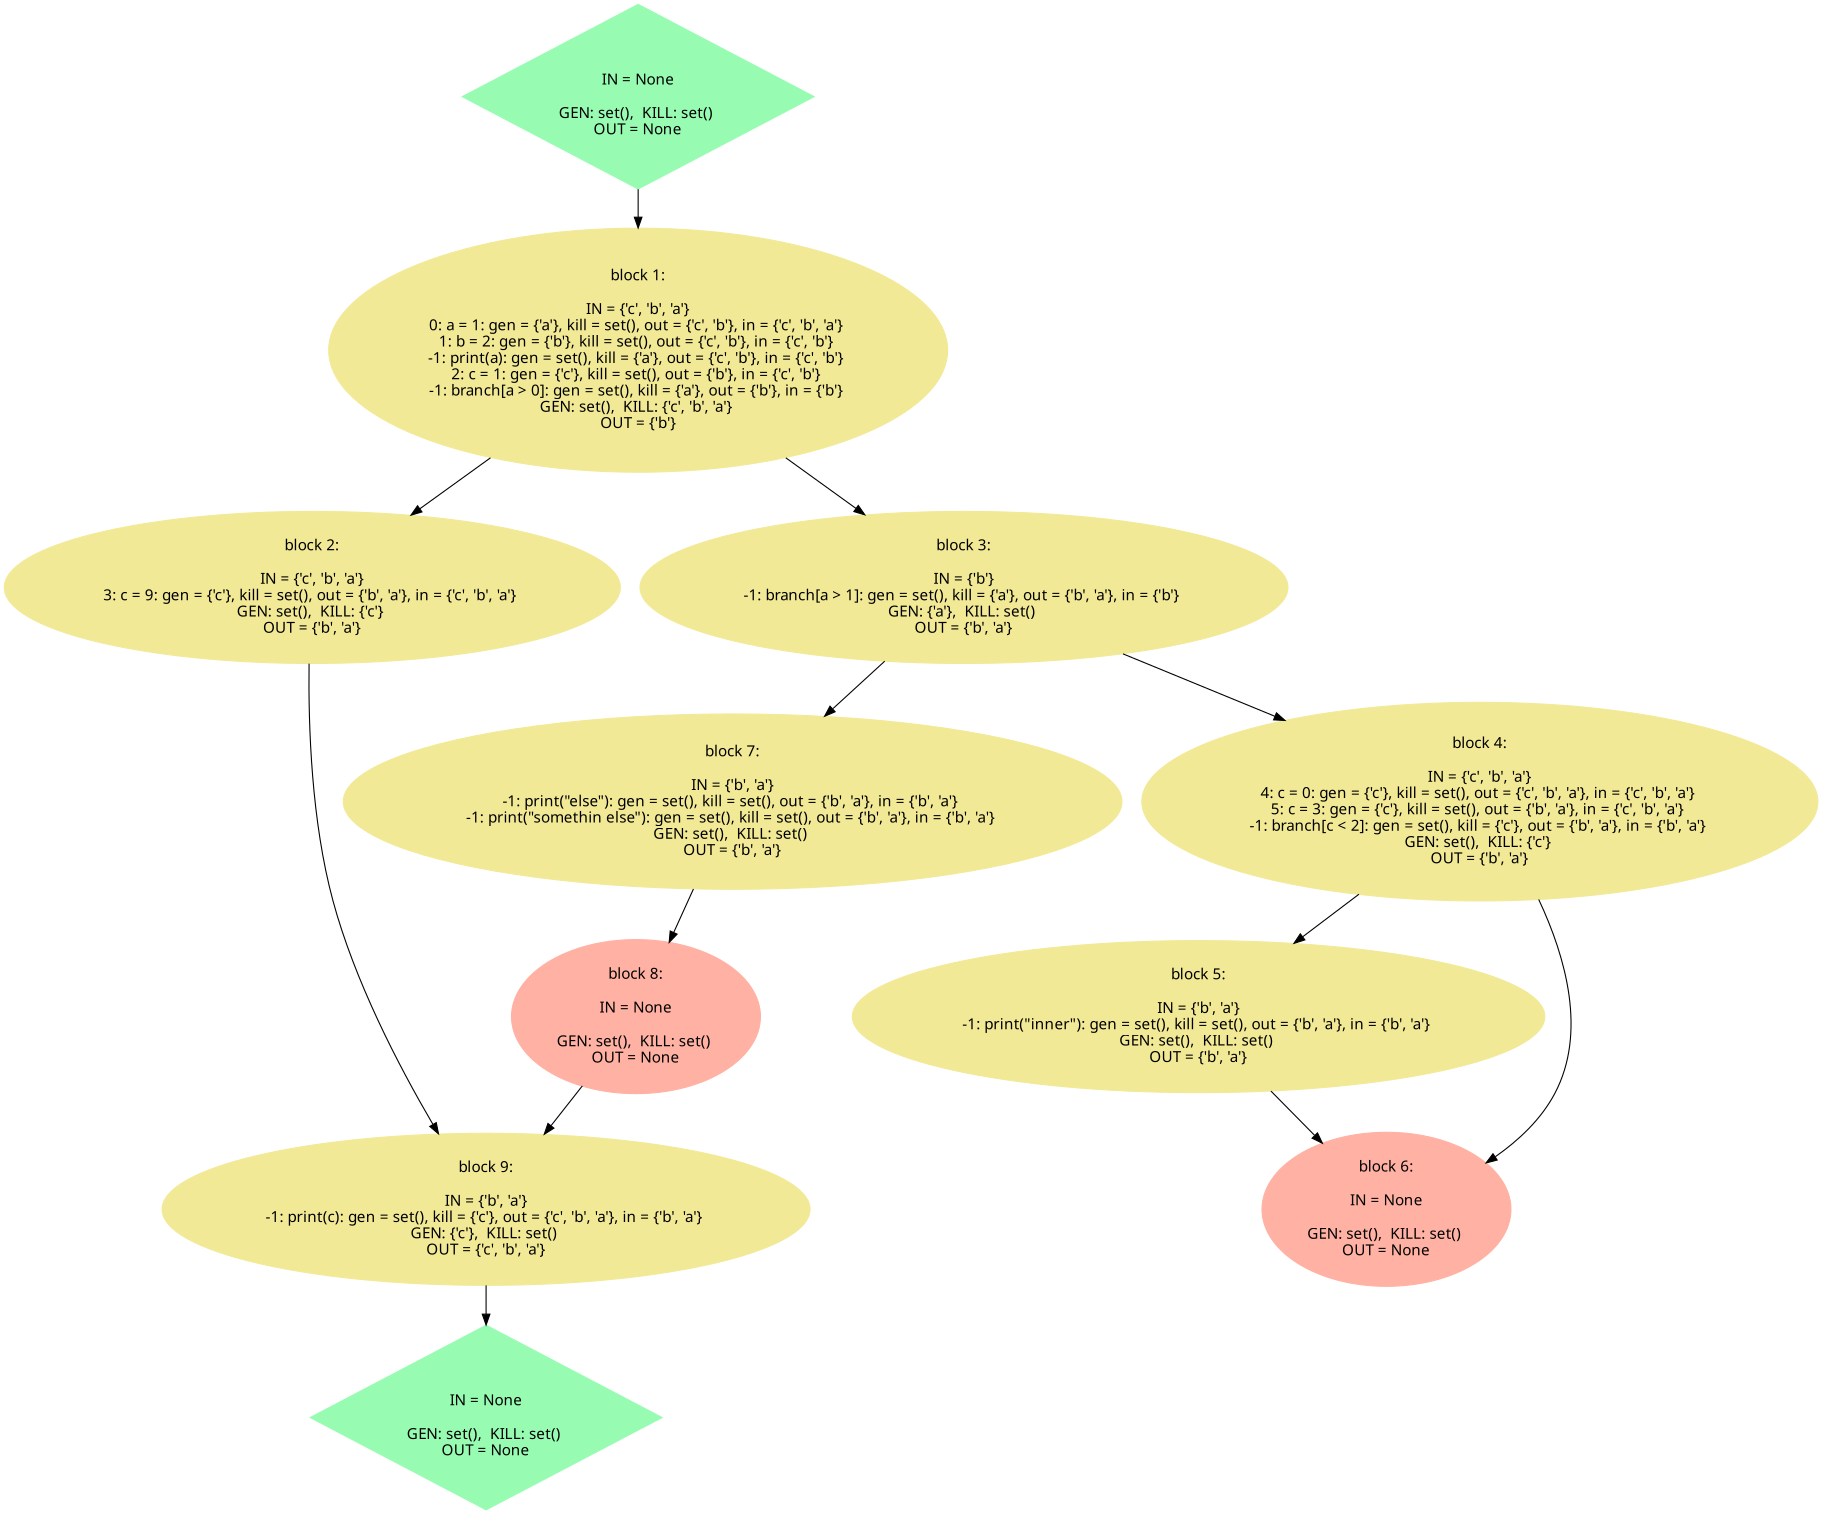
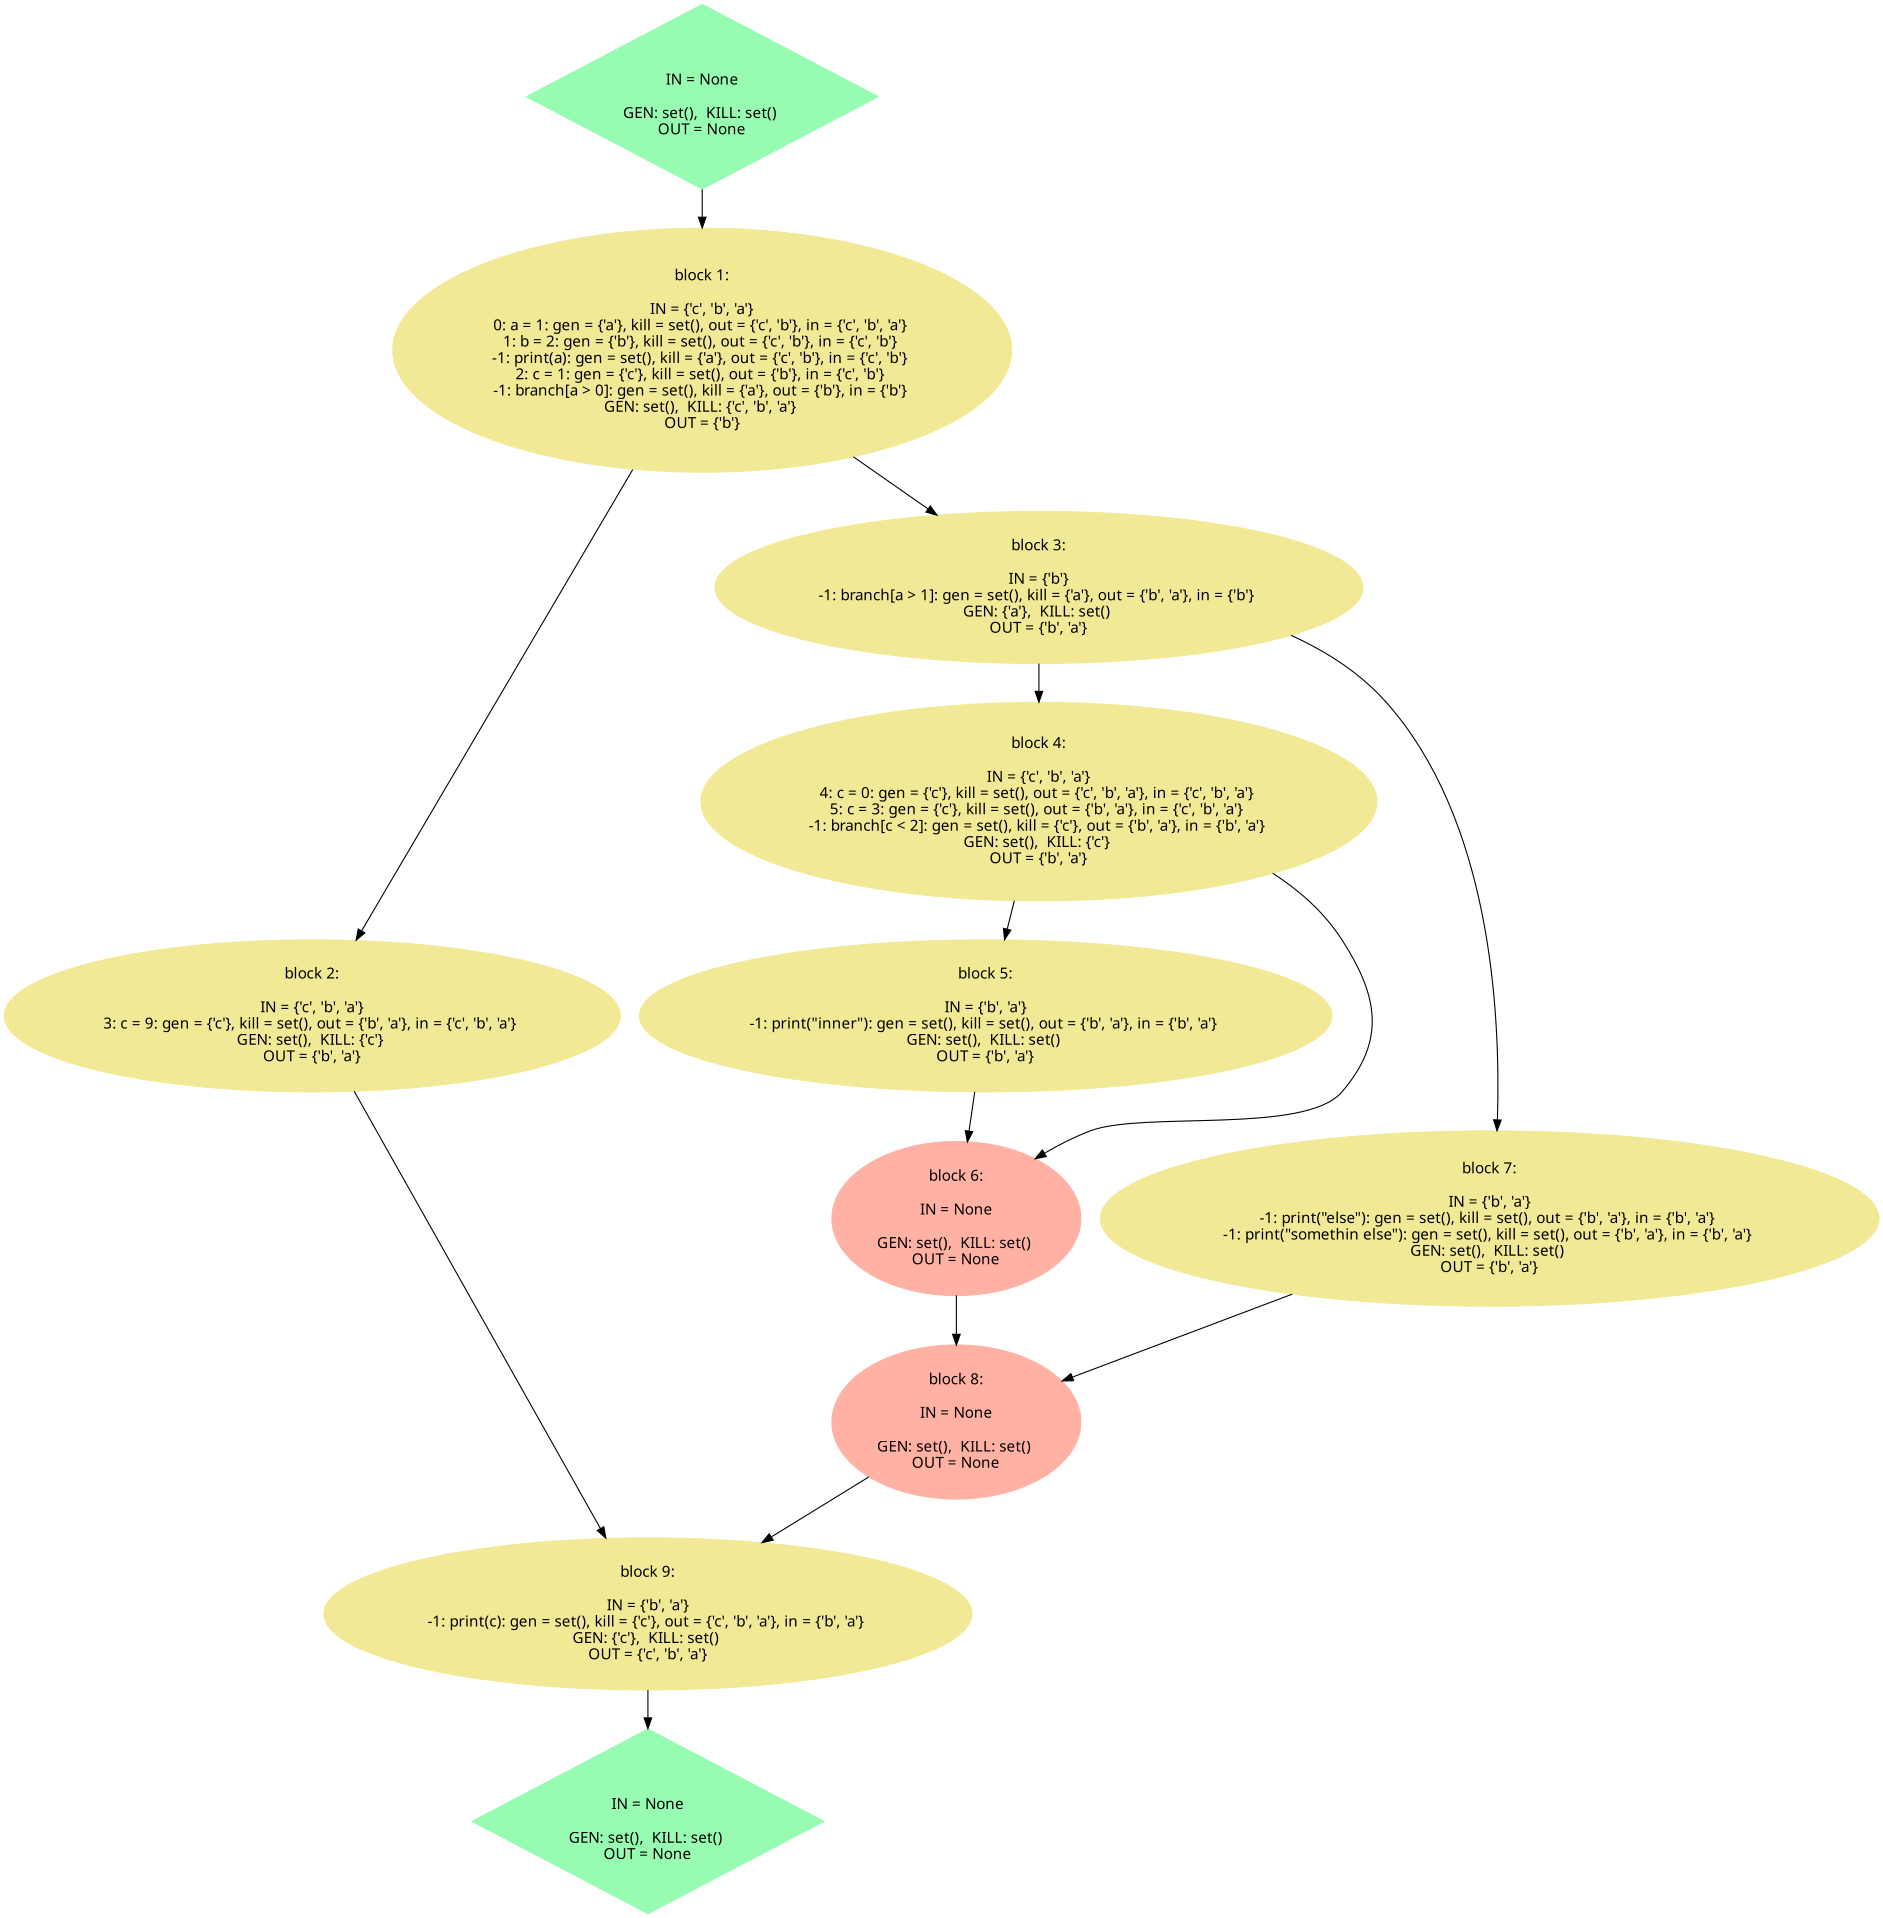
edge "block 6: IN = None GEN: set(),  KILL: set() OUT = None" -> "block 8: IN = None GEN: set(),  KILL: set() OUT = None": added
